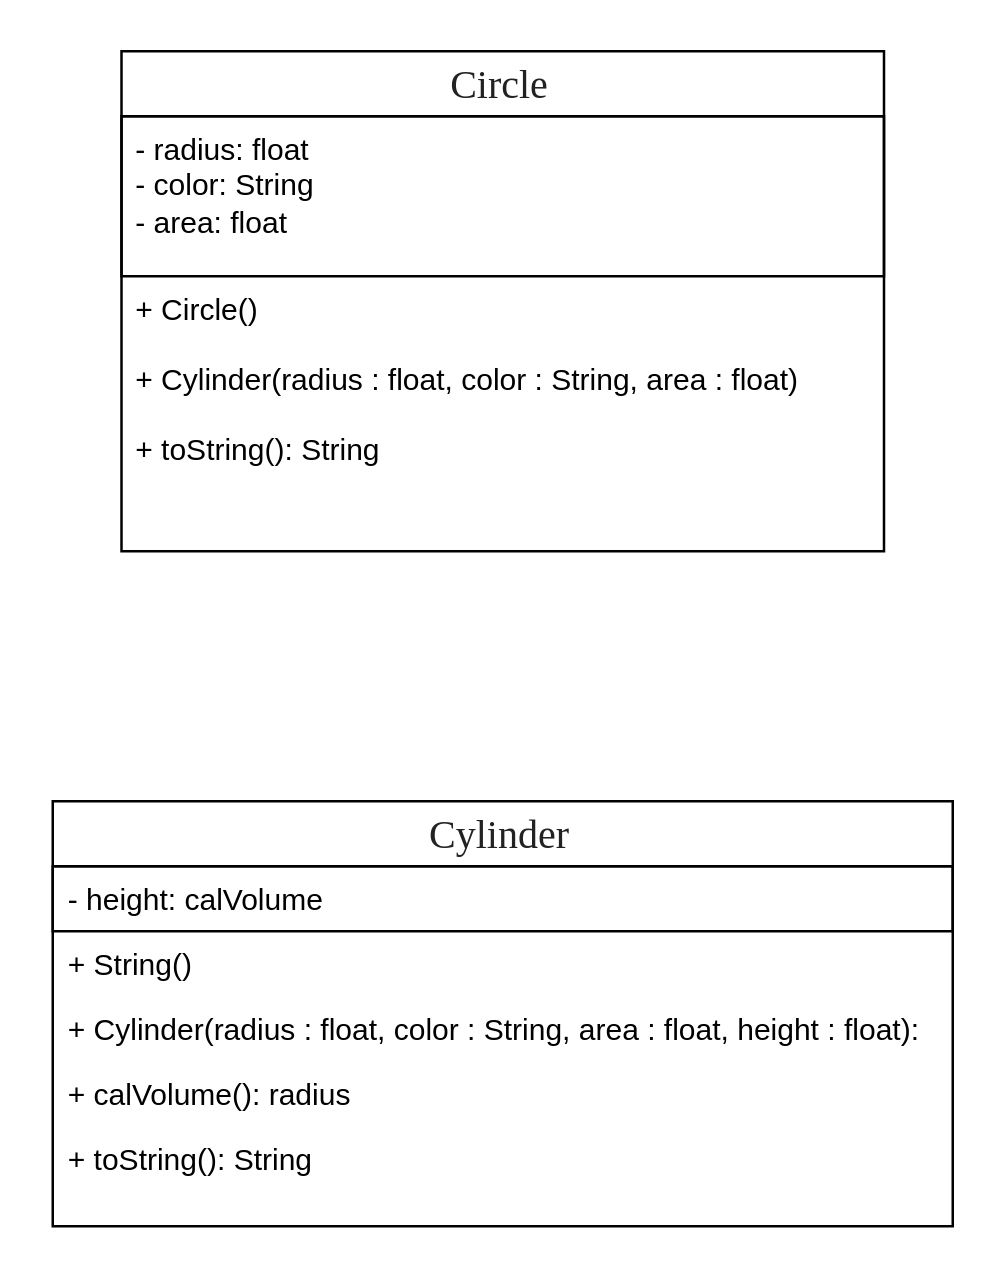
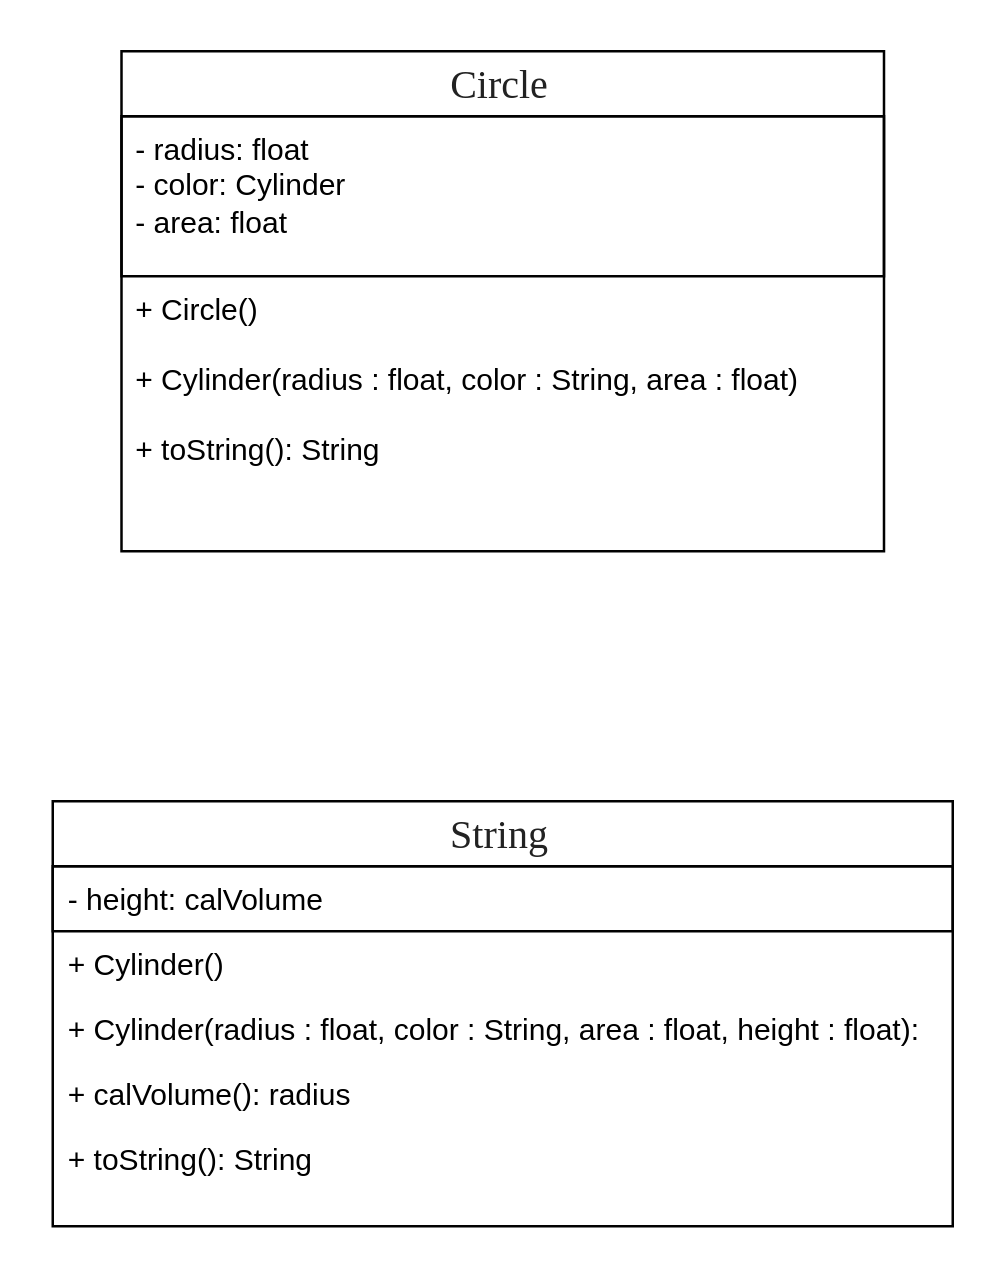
node "- radius: float - color: String - area: float": label "- radius: float - color: String - area: float" -> "- radius: float - color: Cylinder - area: float"
node "Cylinder": label "Cylinder" -> "String"
node "+ String()": label "+ String()" -> "+ Cylinder()"
